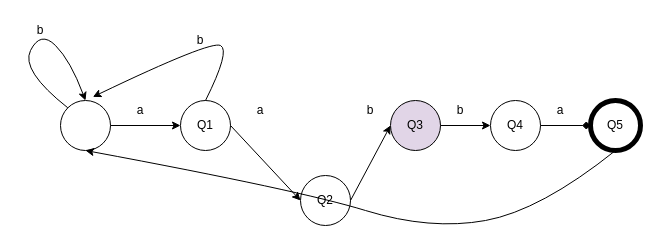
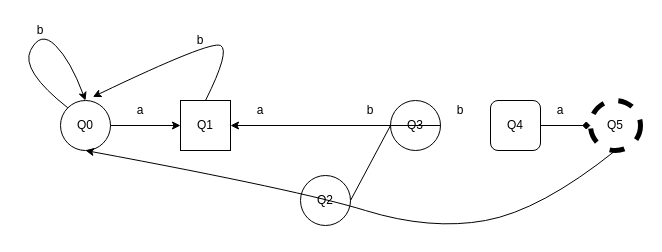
node "Q0": added
node "Q1": shape ellipse -> rectangle
node "Q3": fillcolor #e1d5e7 -> #ffffff
edge "Q3" -> "Q4": now "Q3" -> "Q1"
node "Q4": shape ellipse -> rounded rectangle
node "Q5": style solid -> dashed
edge "Q2" -> "Q3": arrowhead classic -> none
edge "Q1" -> "Q2": removed
